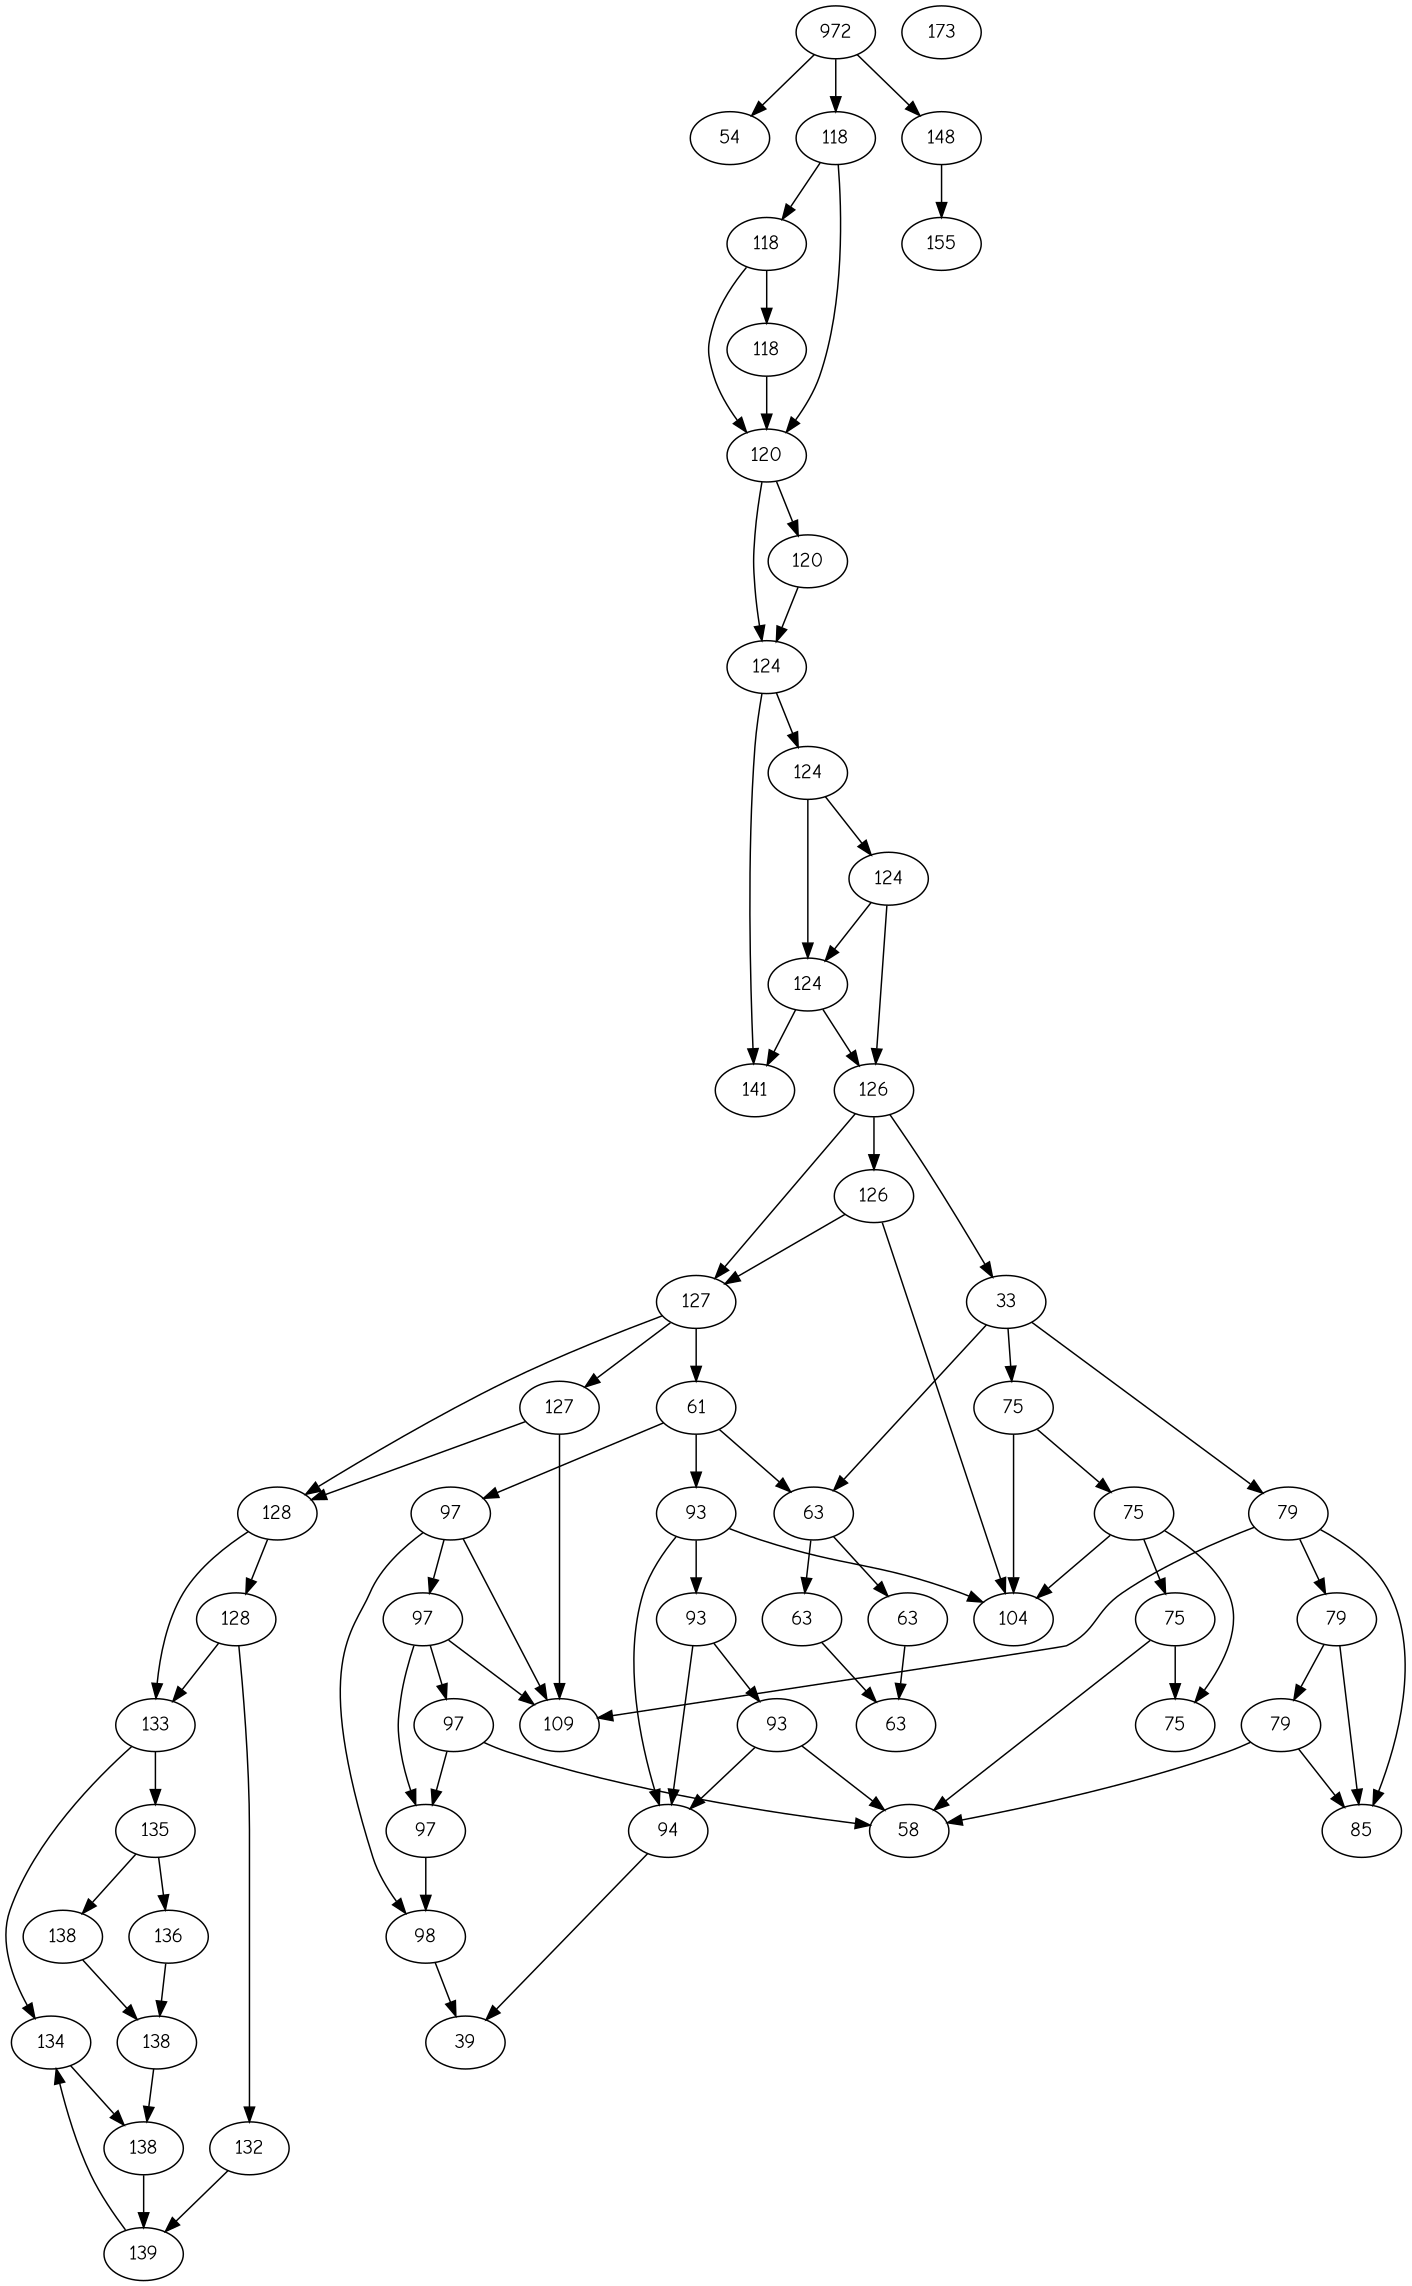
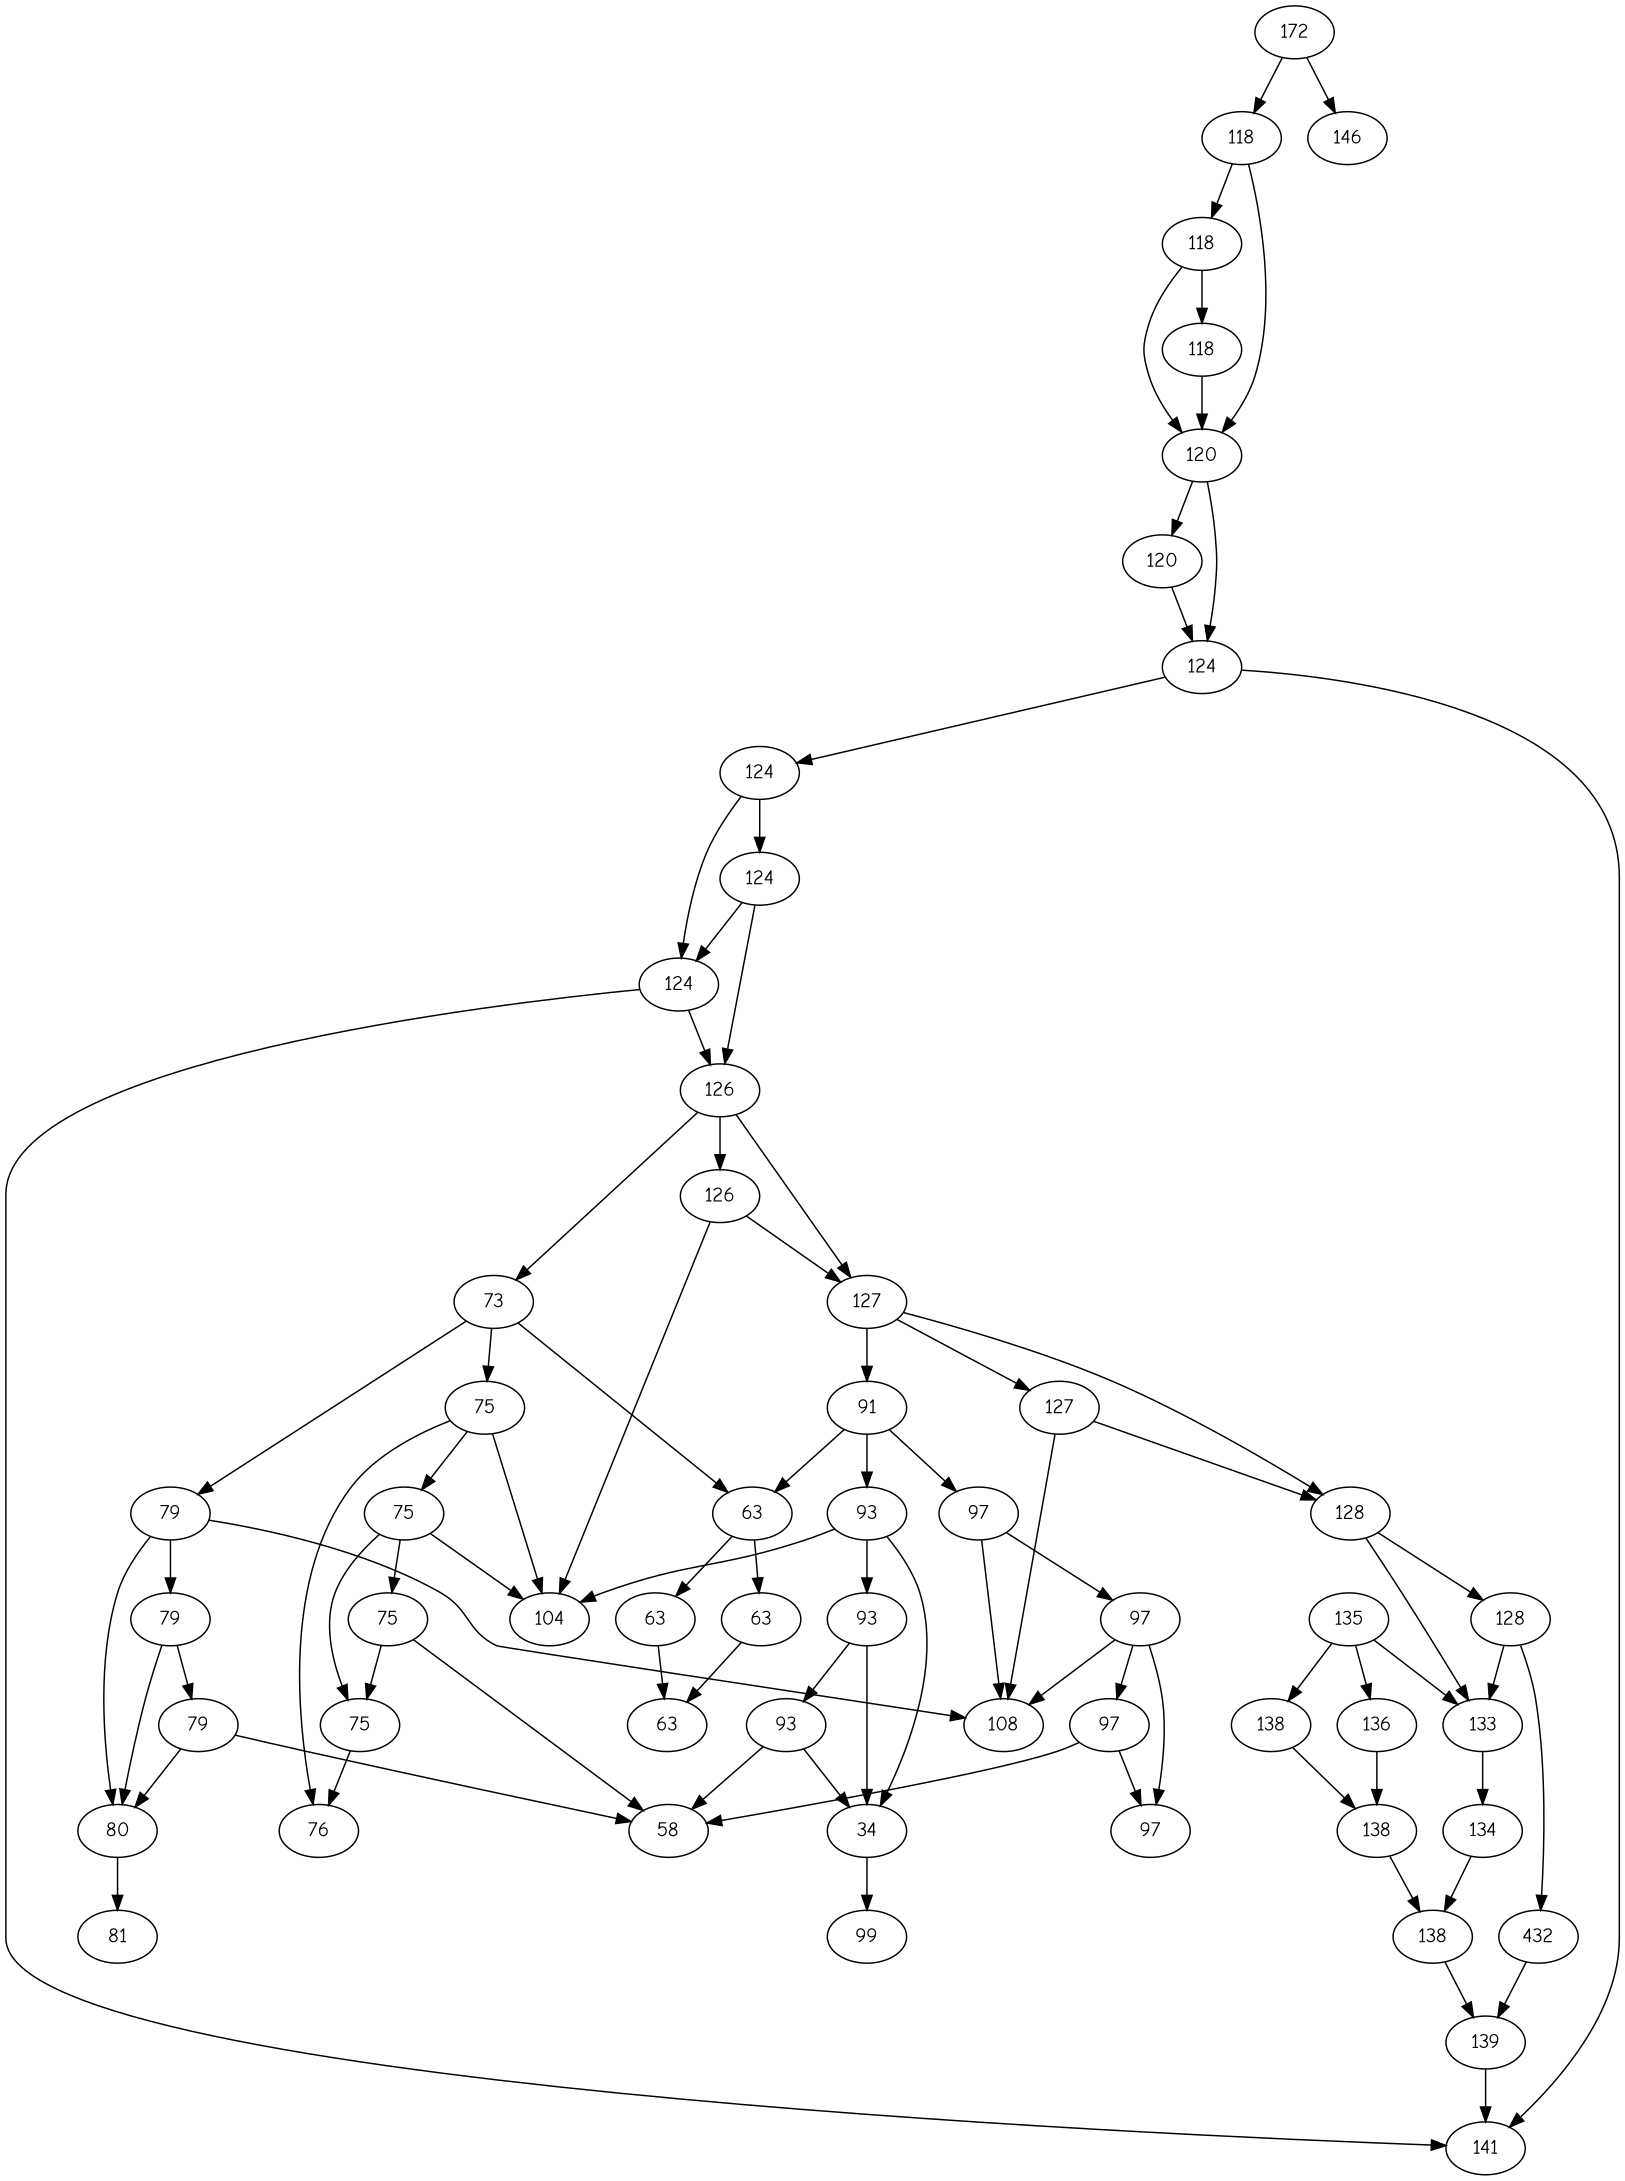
node "972": label "972" -> "172"
node "173": removed
node "54": removed
node "148": label "148" -> "146"
node "155": removed
node "33": label "33" -> "73"
node "61": label "61" -> "91"
node "109": label "109" -> "108"
edge "133" -> "135": reversed
node "76": added
node "94": label "94" -> "34"
node "85": label "85" -> "80"
node "81": added
node "98": removed
node "39": label "39" -> "99"
node "132": label "132" -> "432"
edge "139" -> "134": now "139" -> "141"
